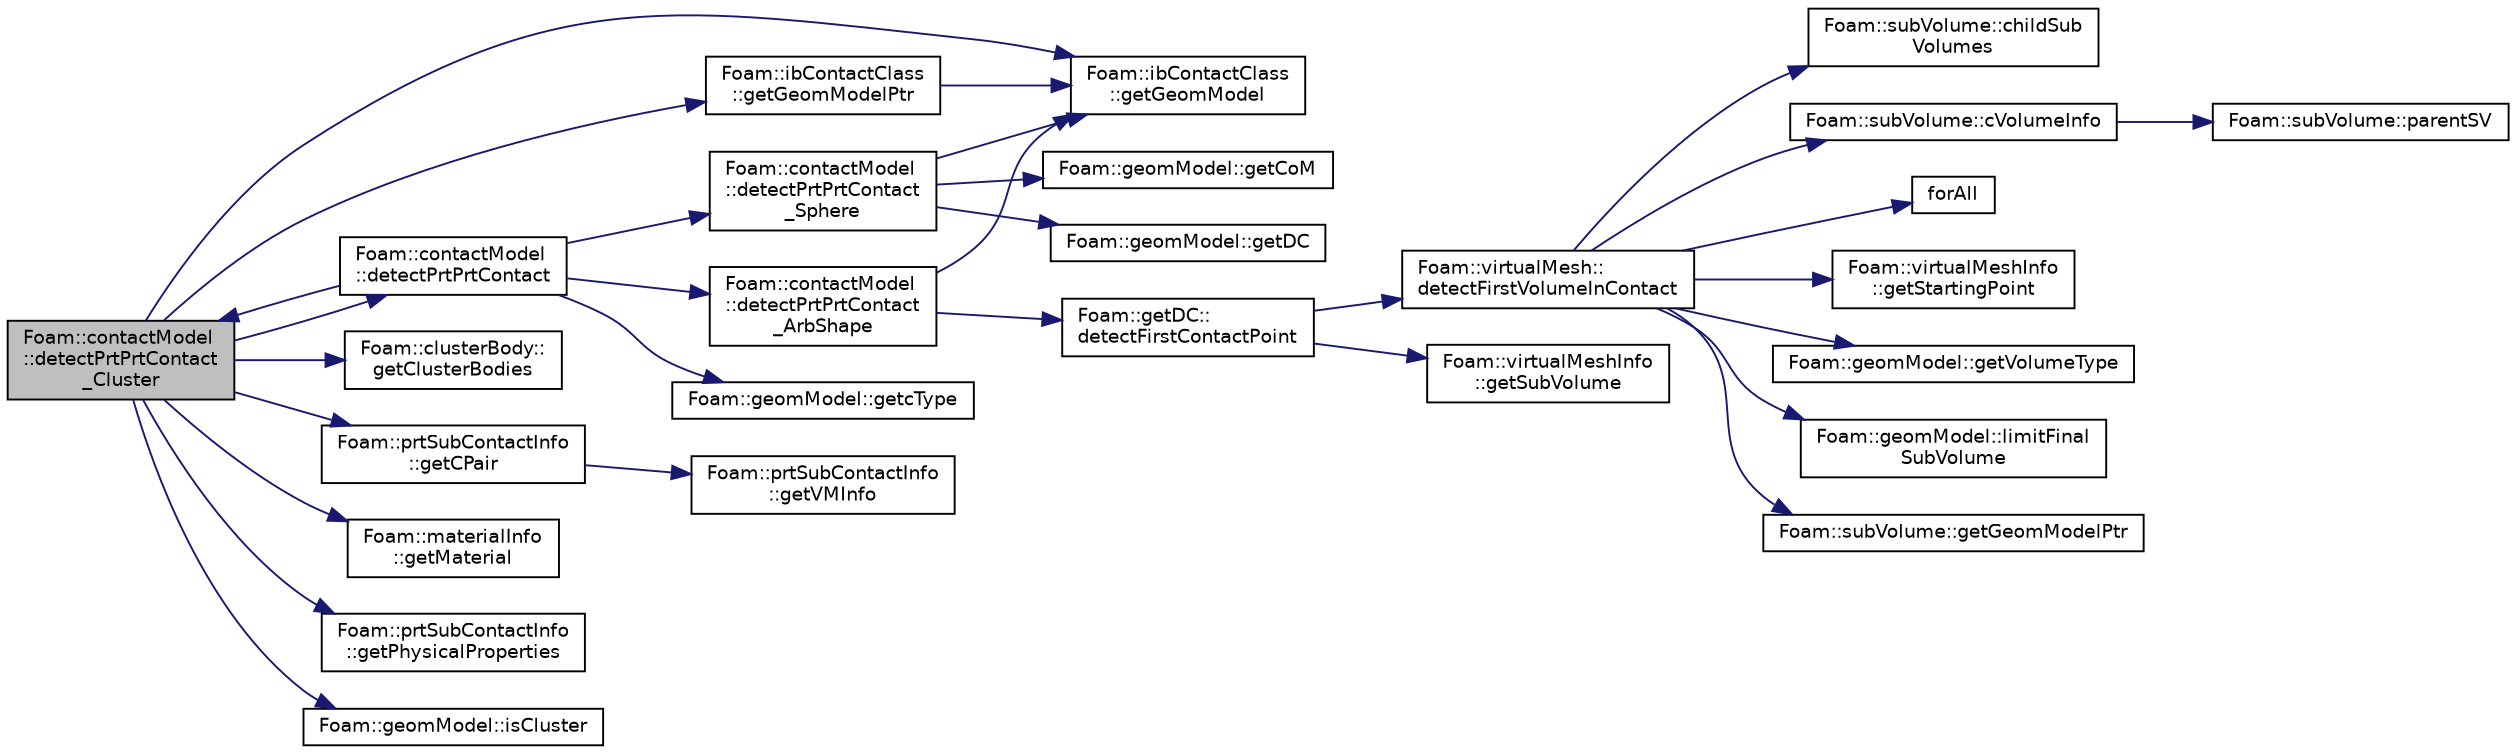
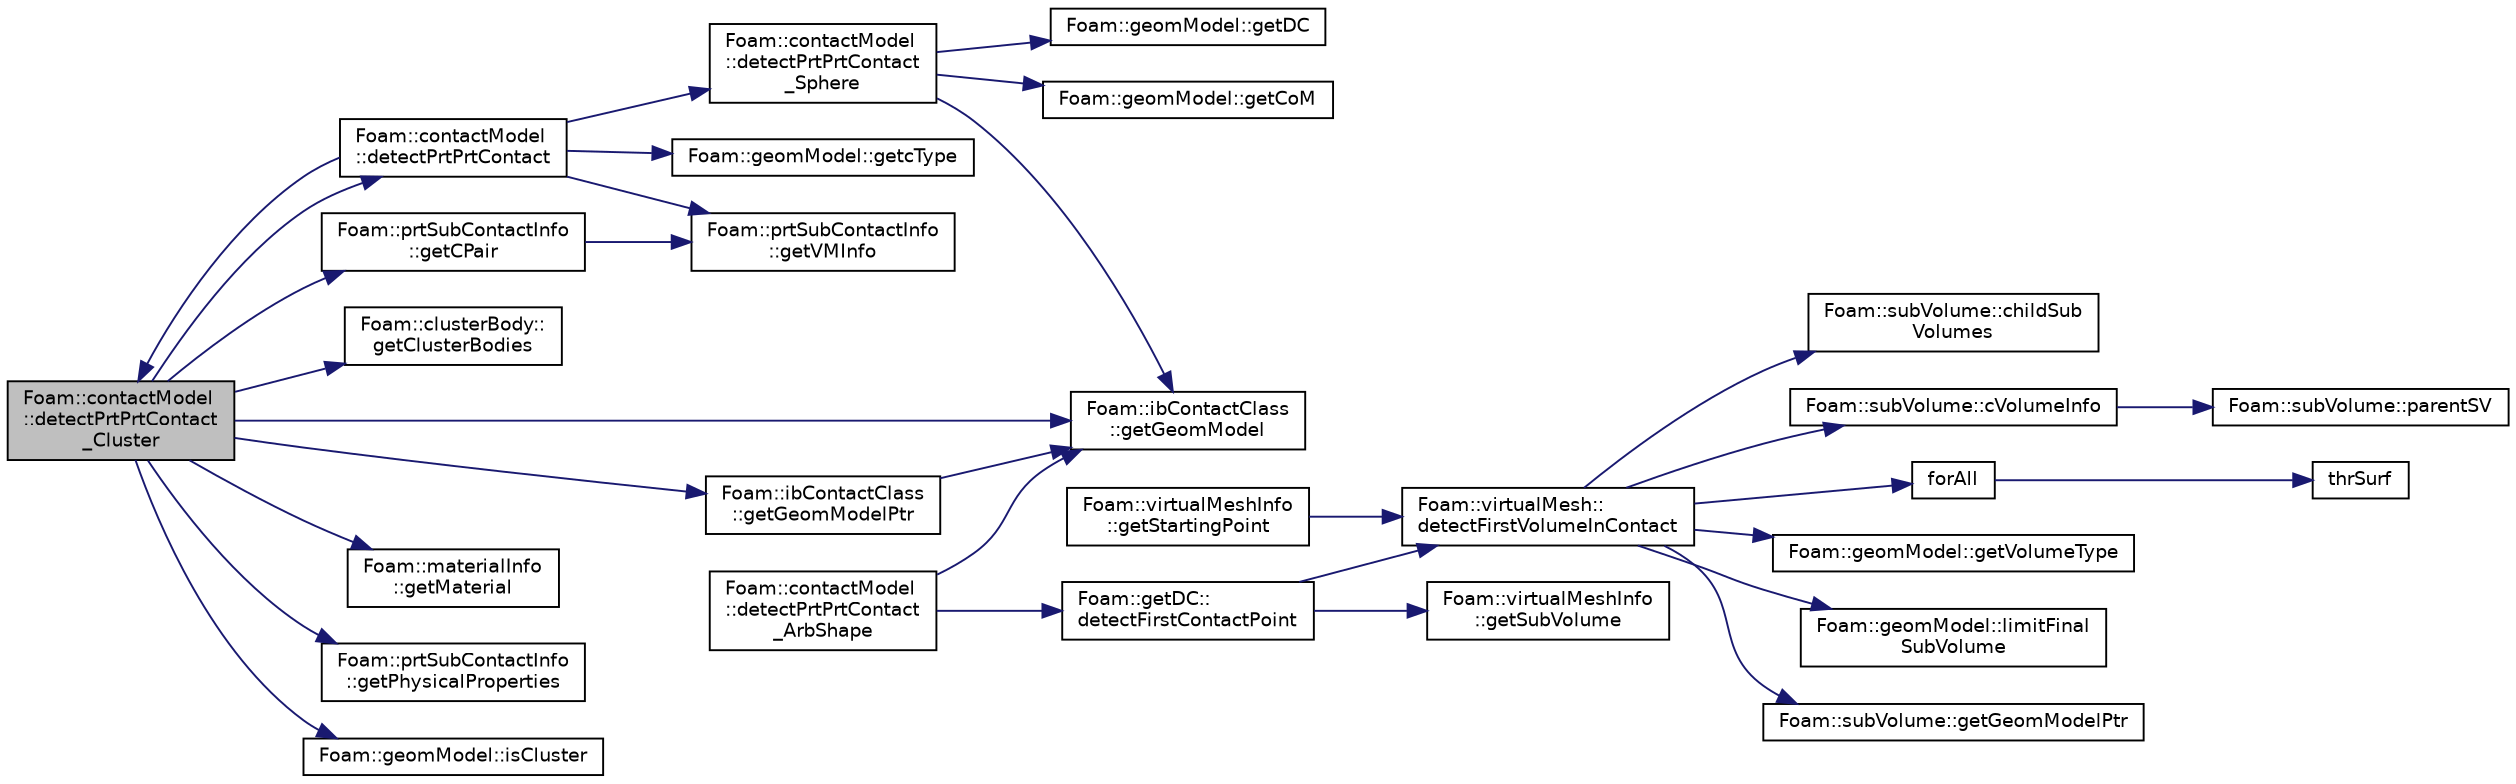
edge "Foam::virtualMesh:: detectFirstVolumeInContact" -> "Foam::virtualMeshInfo ::getStartingPoint": reversed
edge "Foam::contactModel ::detectPrtPrtContact" -> "Foam::contactModel ::detectPrtPrtContact _ArbShape": now "Foam::contactModel ::detectPrtPrtContact" -> "Foam::prtSubContactInfo ::getVMInfo"
node "thrSurf": added
